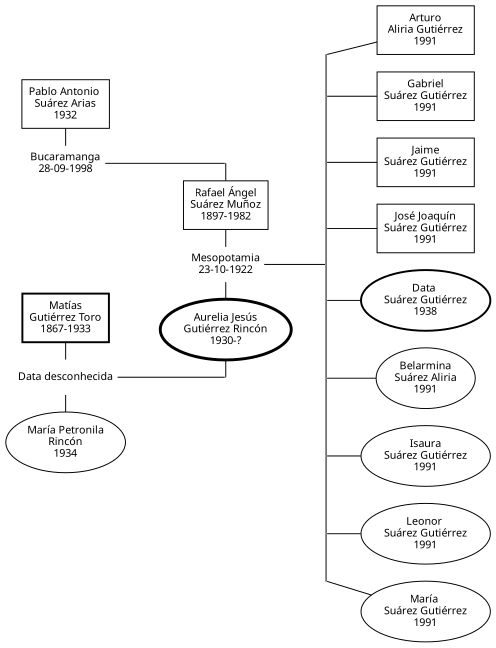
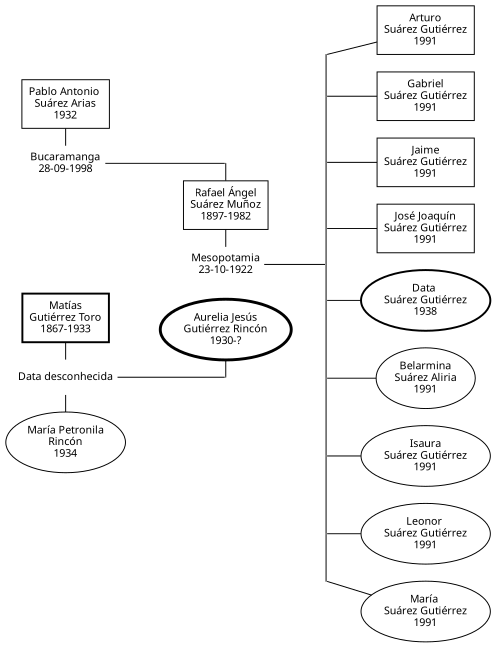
node "Arturo Aliria Gutiérrez 1991": label "Arturo Aliria Gutiérrez 1991" -> "Arturo Suárez Gutiérrez 1991"
edge "Mesopotamia 23-10-1922" -- "Aurelia Jesús Gutiérrez Rincón 1930-?": removed
